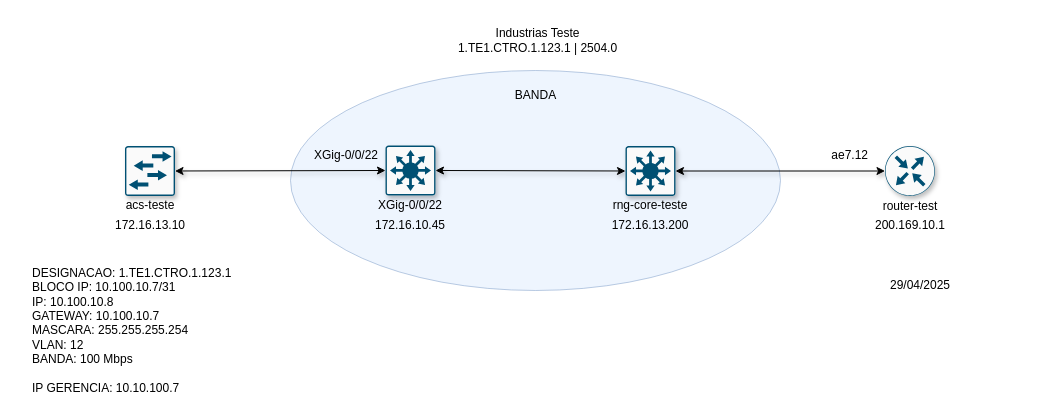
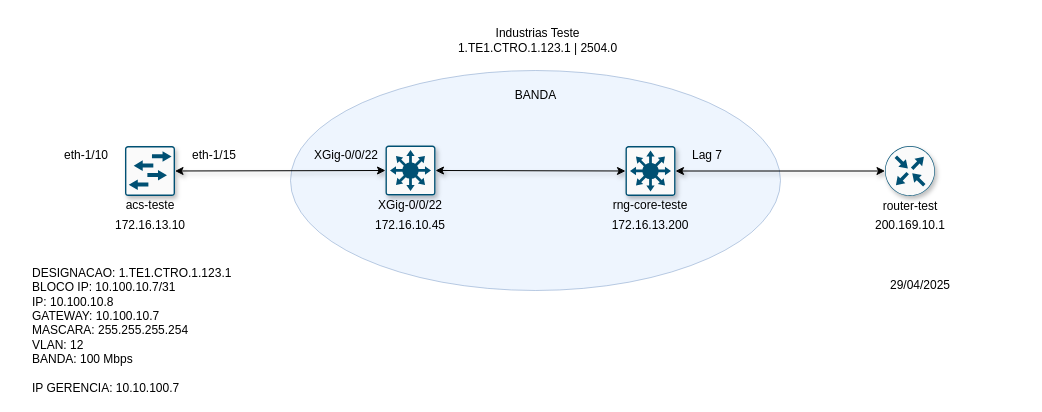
node "eth-1/10": added
node "eth-1/15": added
node "Lag 7": added
node "ae7.12": removed
